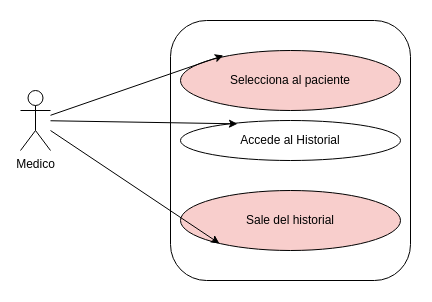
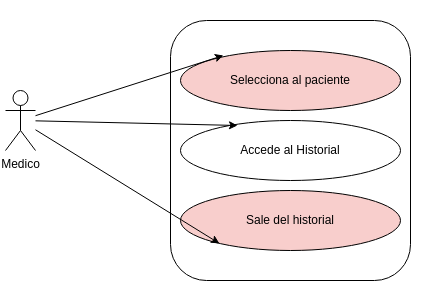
node "Medico": moved (36, 121) -> (21, 121)
node "Accede al Historial": size 220x40 -> 220x60
